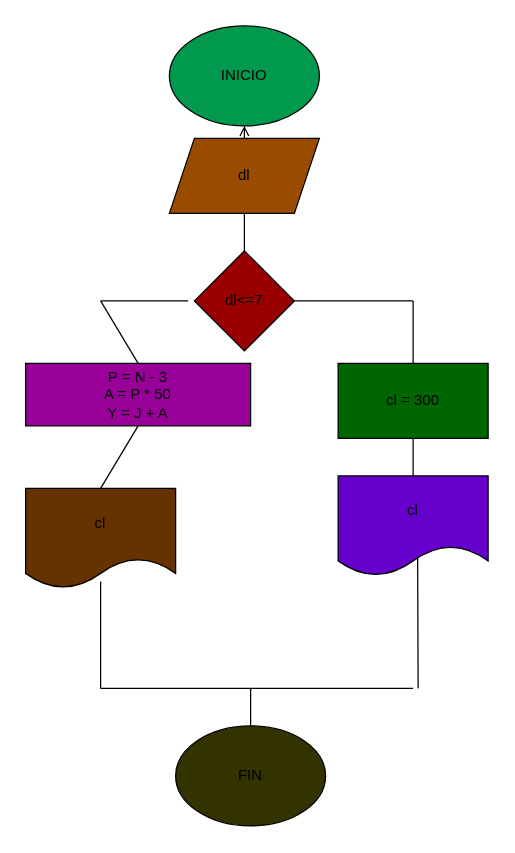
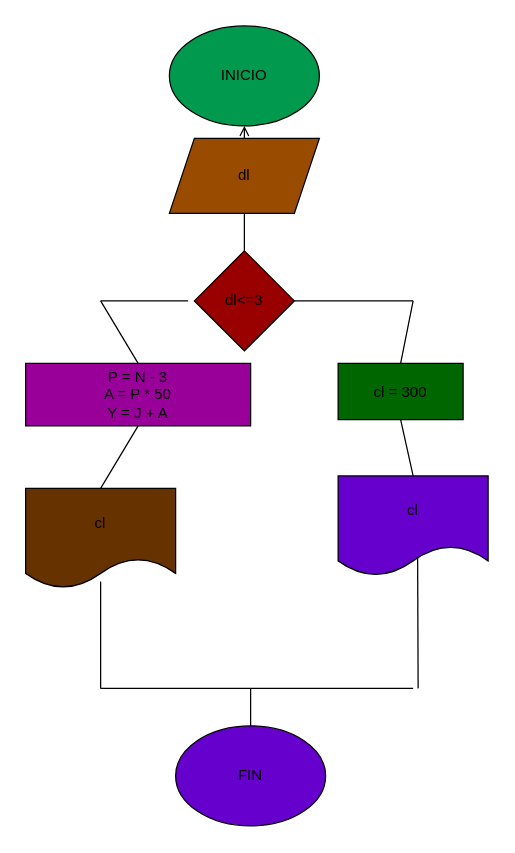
node "dl<=7": label "dl<=7" -> "dl<=3"
node "cl = 300": size 150x75 -> 125x56
node "FIN": fillcolor #333300 -> #6600cc
